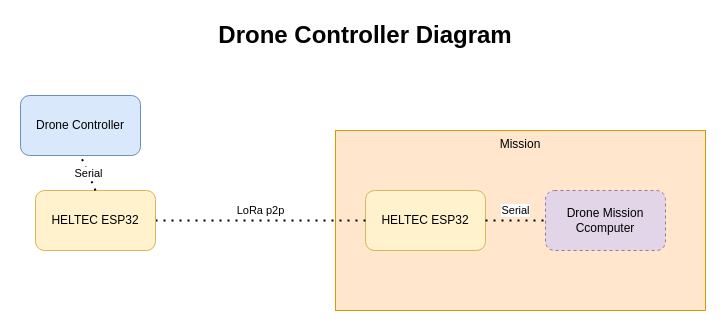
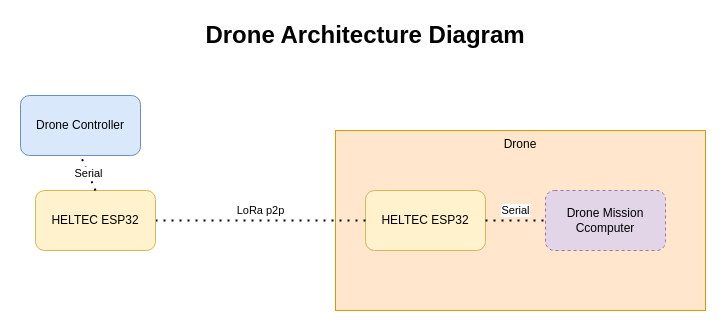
node "Drone Controller Diagram": label "Drone Controller Diagram" -> "Drone Architecture Diagram"
node "Mission": label "Mission" -> "Drone"
